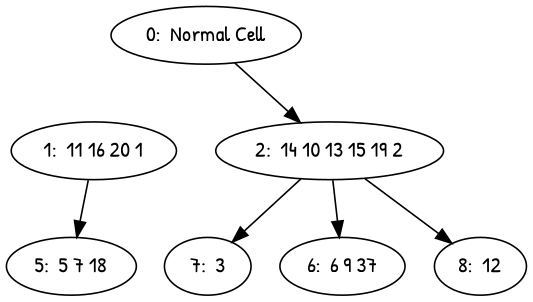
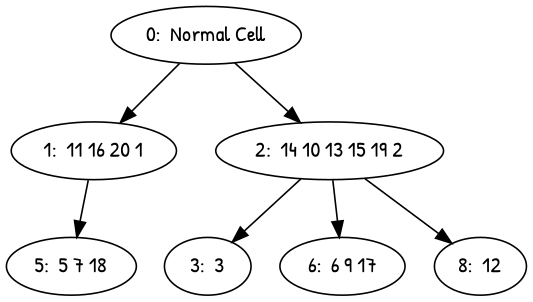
edge "0:  Normal Cell" -> "1:  11 16 20 1": added
node "7:  3": label "7:  3" -> "3:  3"
node "6:  6 9 37": label "6:  6 9 37" -> "6:  6 9 17"
